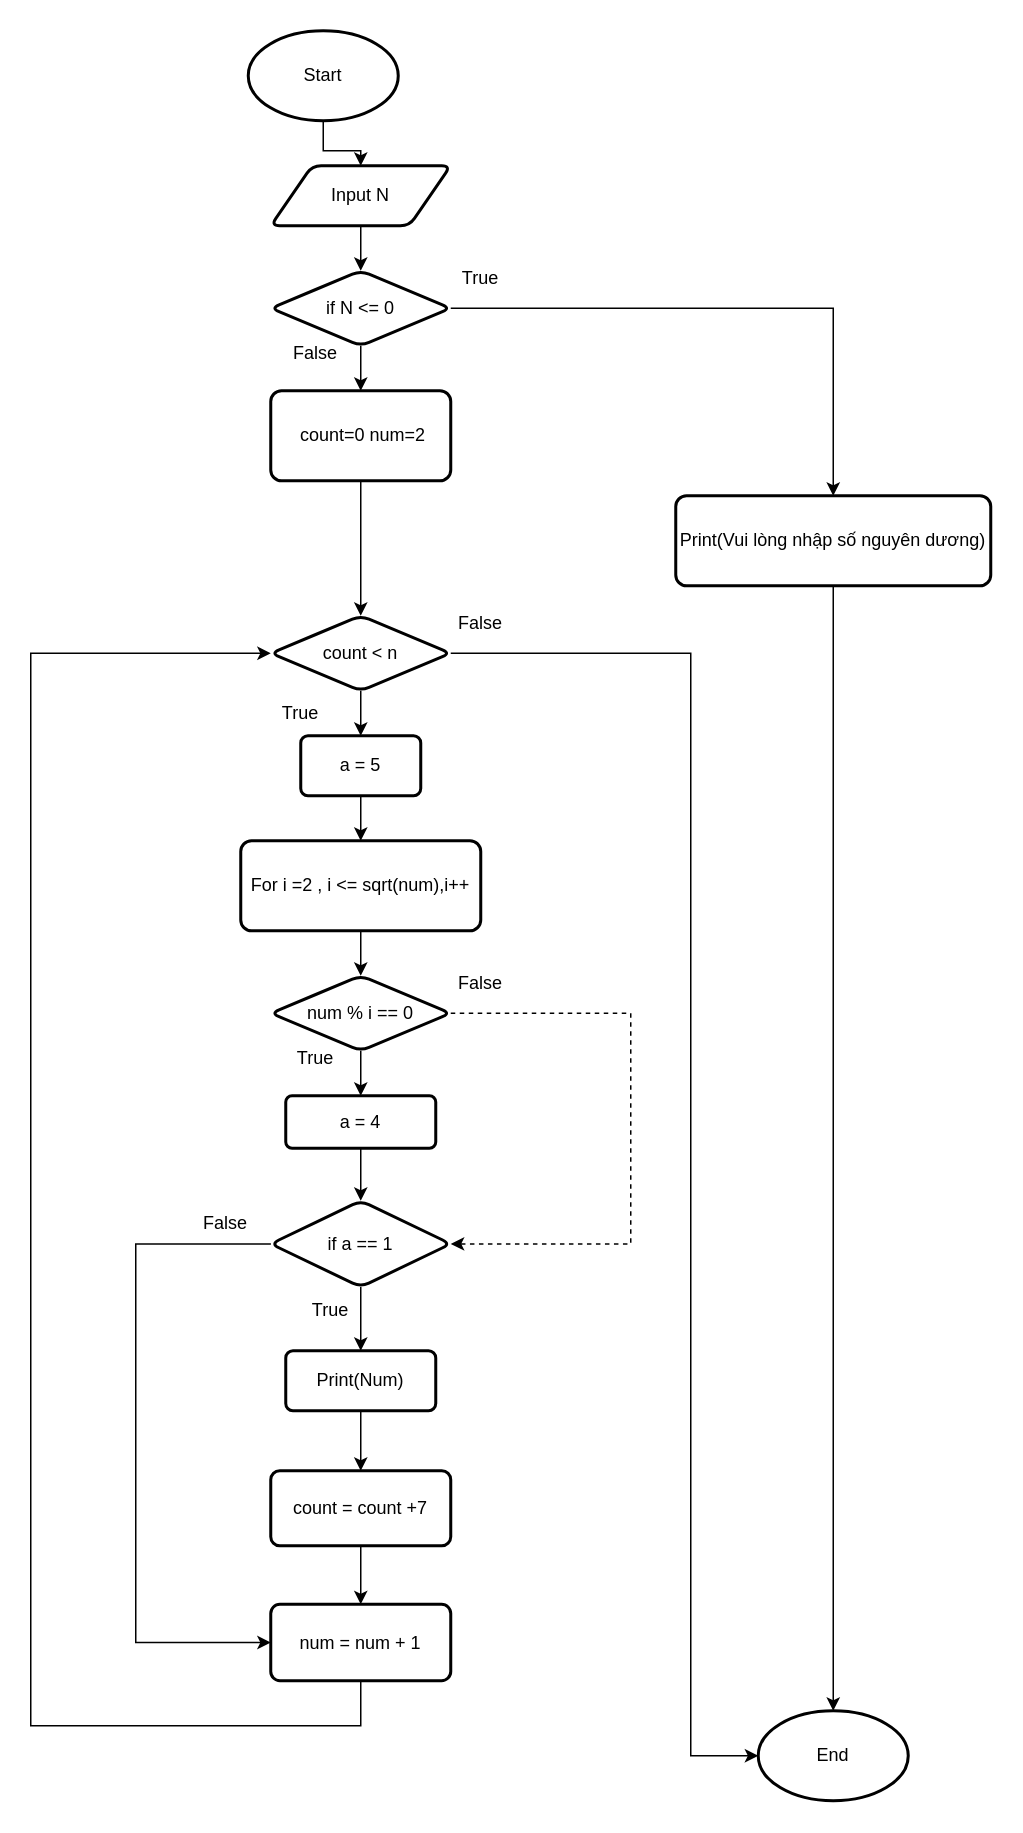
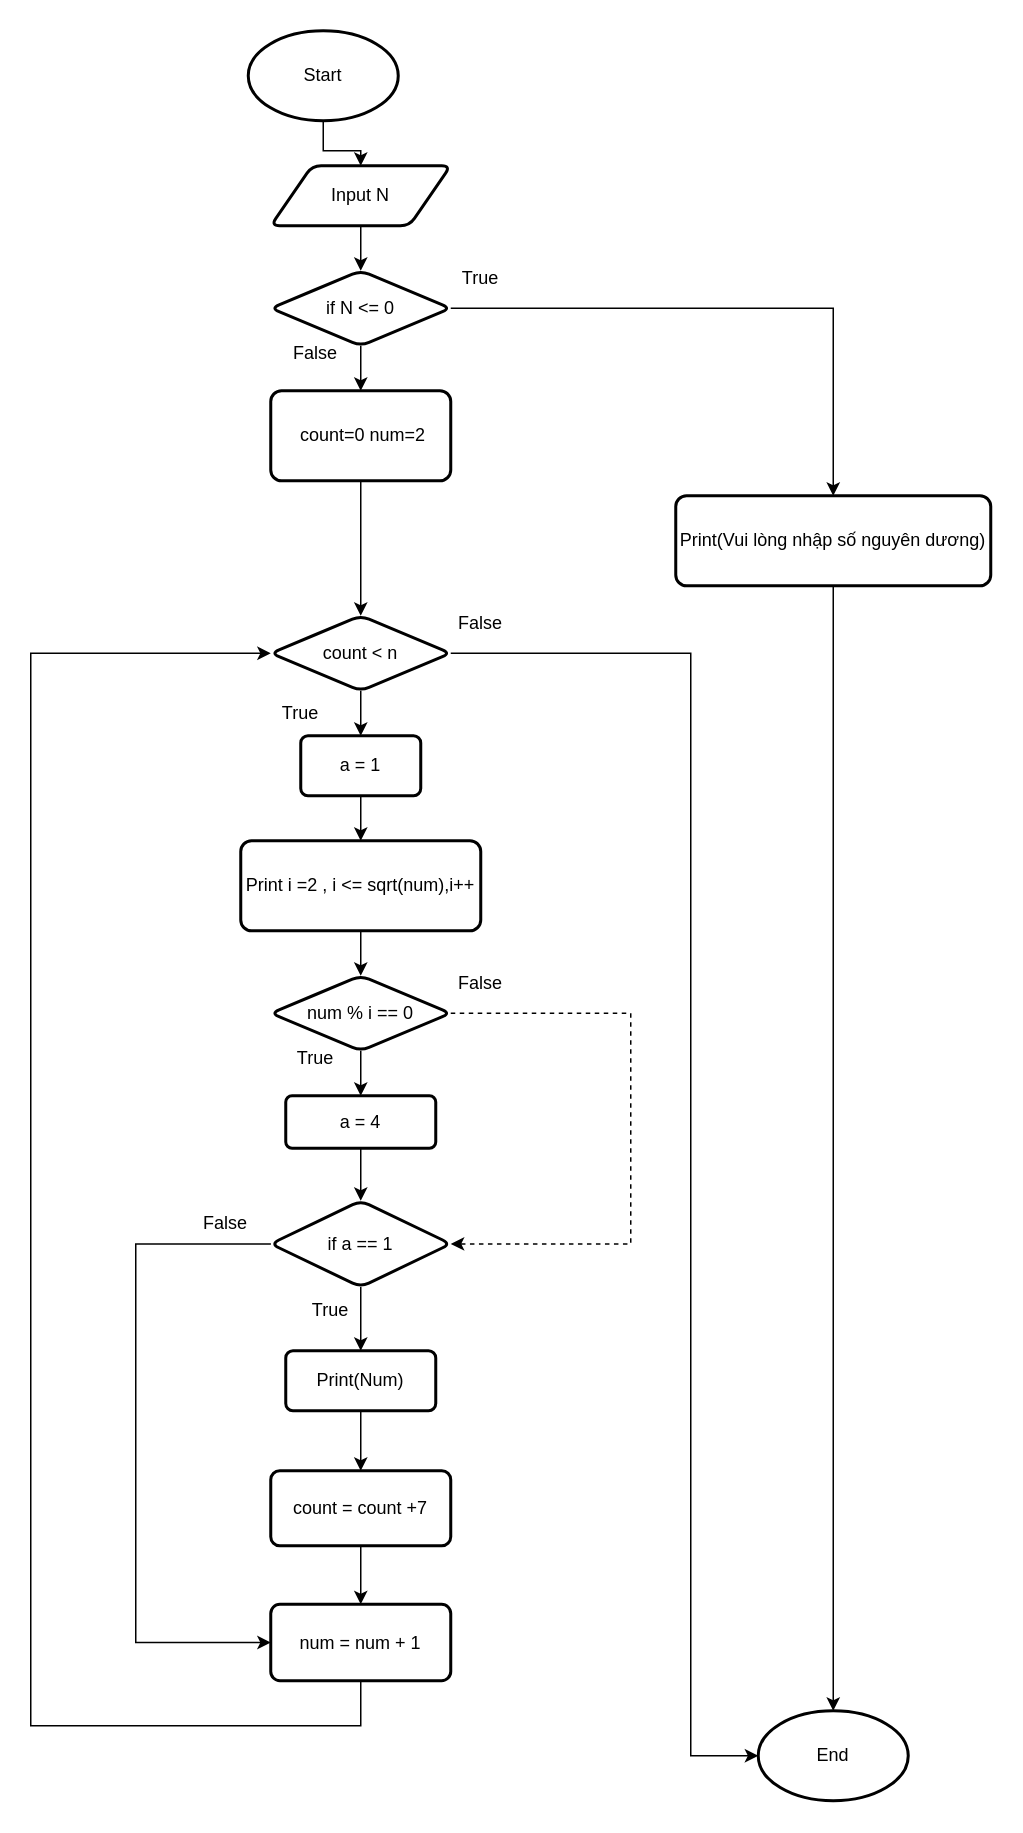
node "a = 5": label "a = 5" -> "a = 1"
node "For i =2 , i <= sqrt(num),i++": label "For i =2 , i <= sqrt(num),i++" -> "Print i =2 , i <= sqrt(num),i++"
